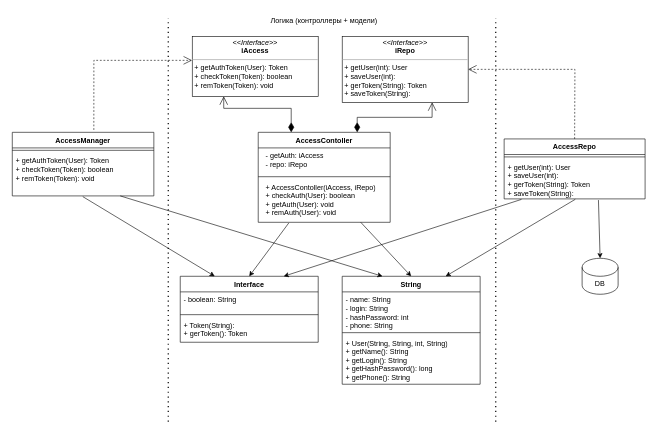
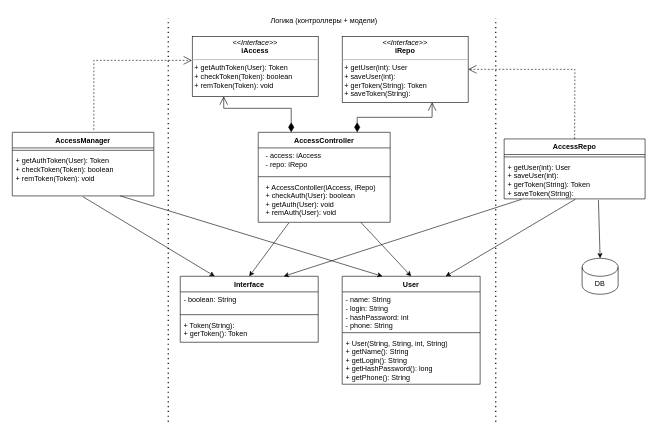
node "AccessContoller": label "AccessContoller" -> "AccessController"
node "- getAuth: iAccess - repo: iRepo": label "- getAuth: iAccess - repo: iRepo" -> "- access: iAccess - repo: iRepo"
node "String": label "String" -> "User"
